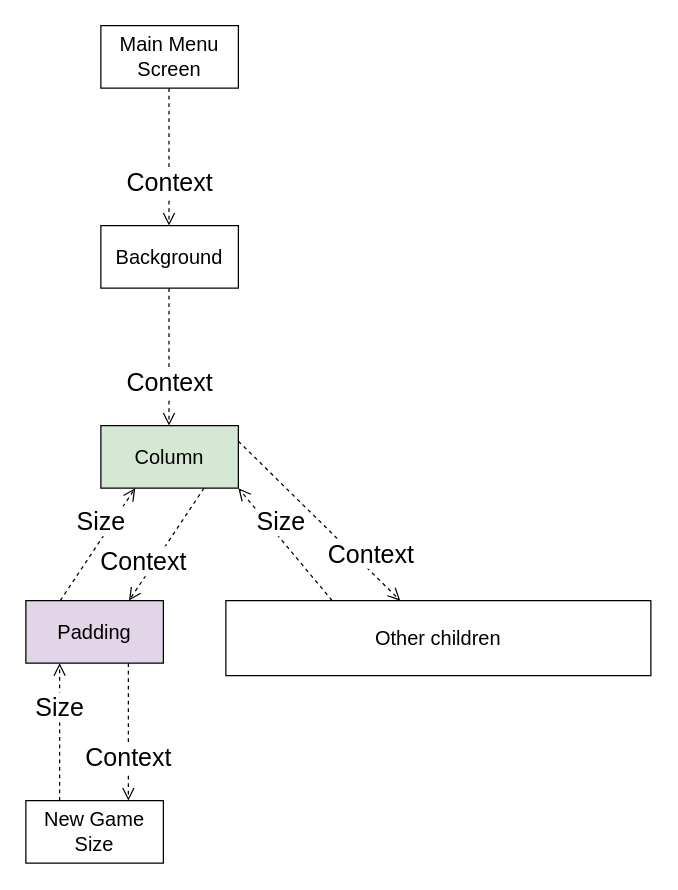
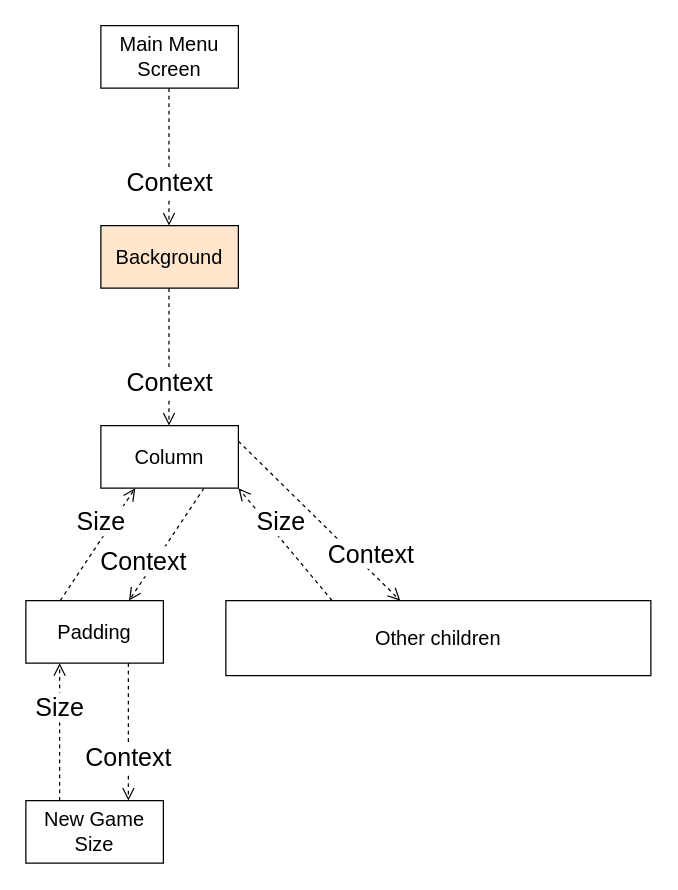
node "Background": fillcolor #ffffff -> #ffe6cc
node "Column": fillcolor #d5e8d4 -> #ffffff
node "Padding": fillcolor #e1d5e7 -> #ffffff
